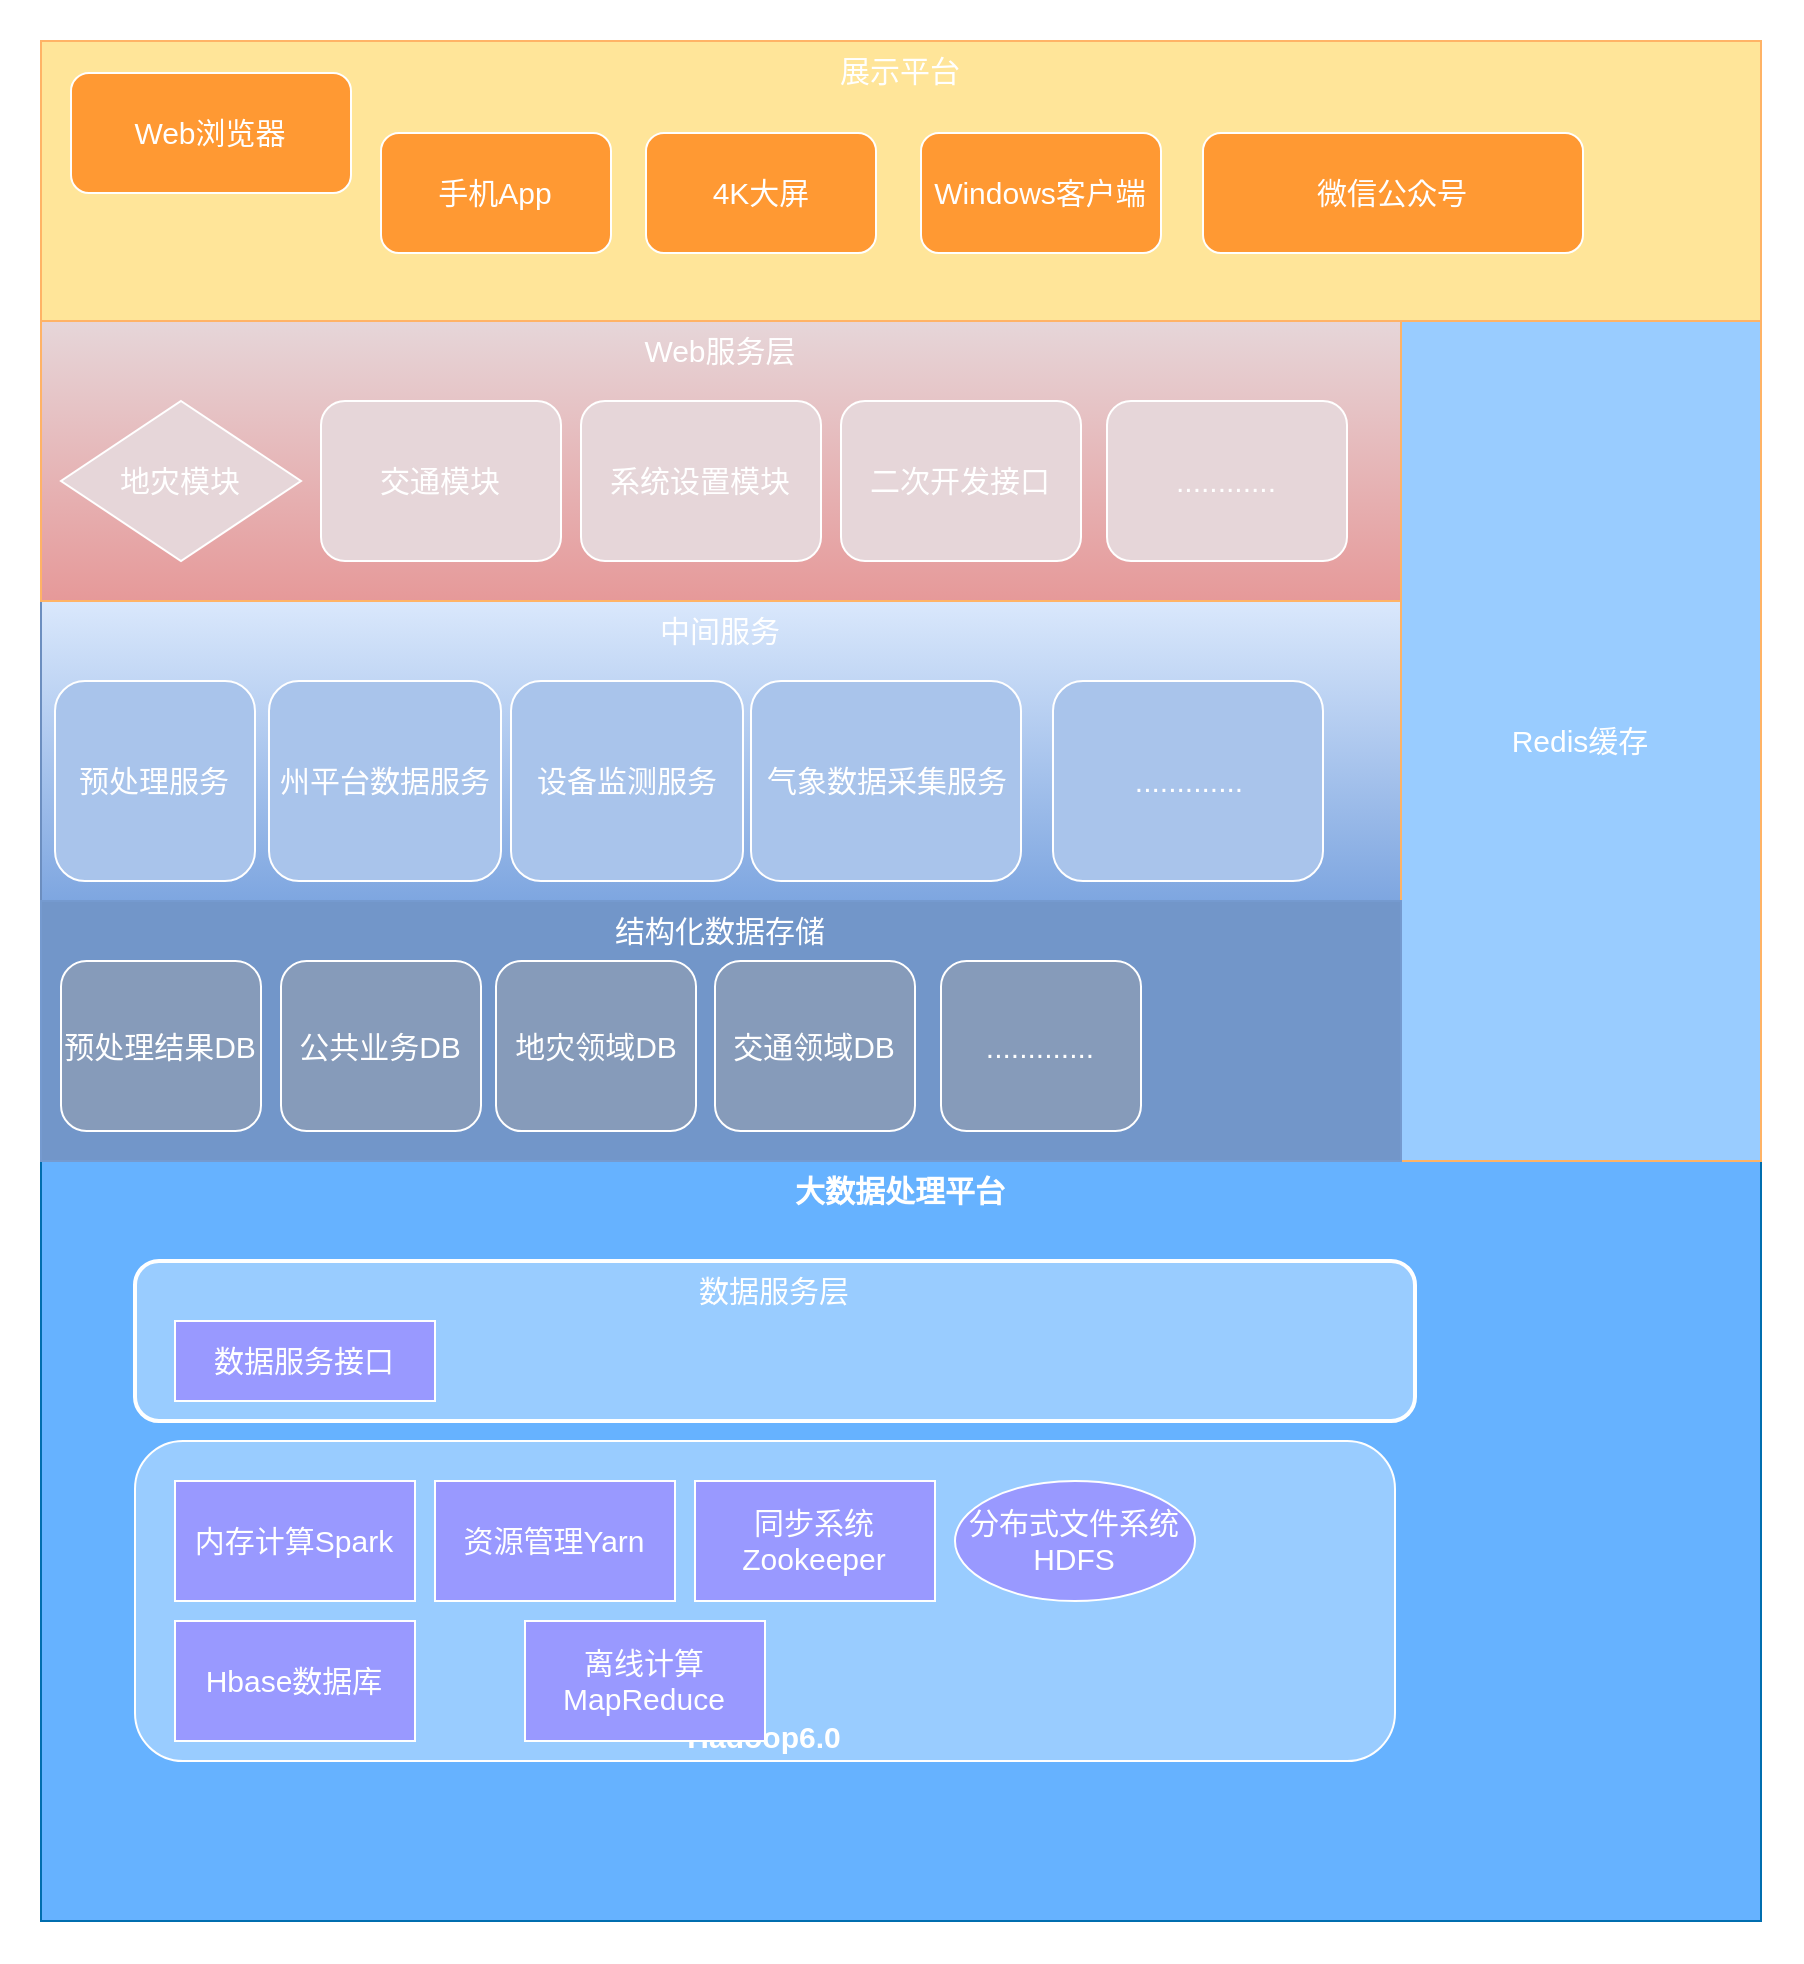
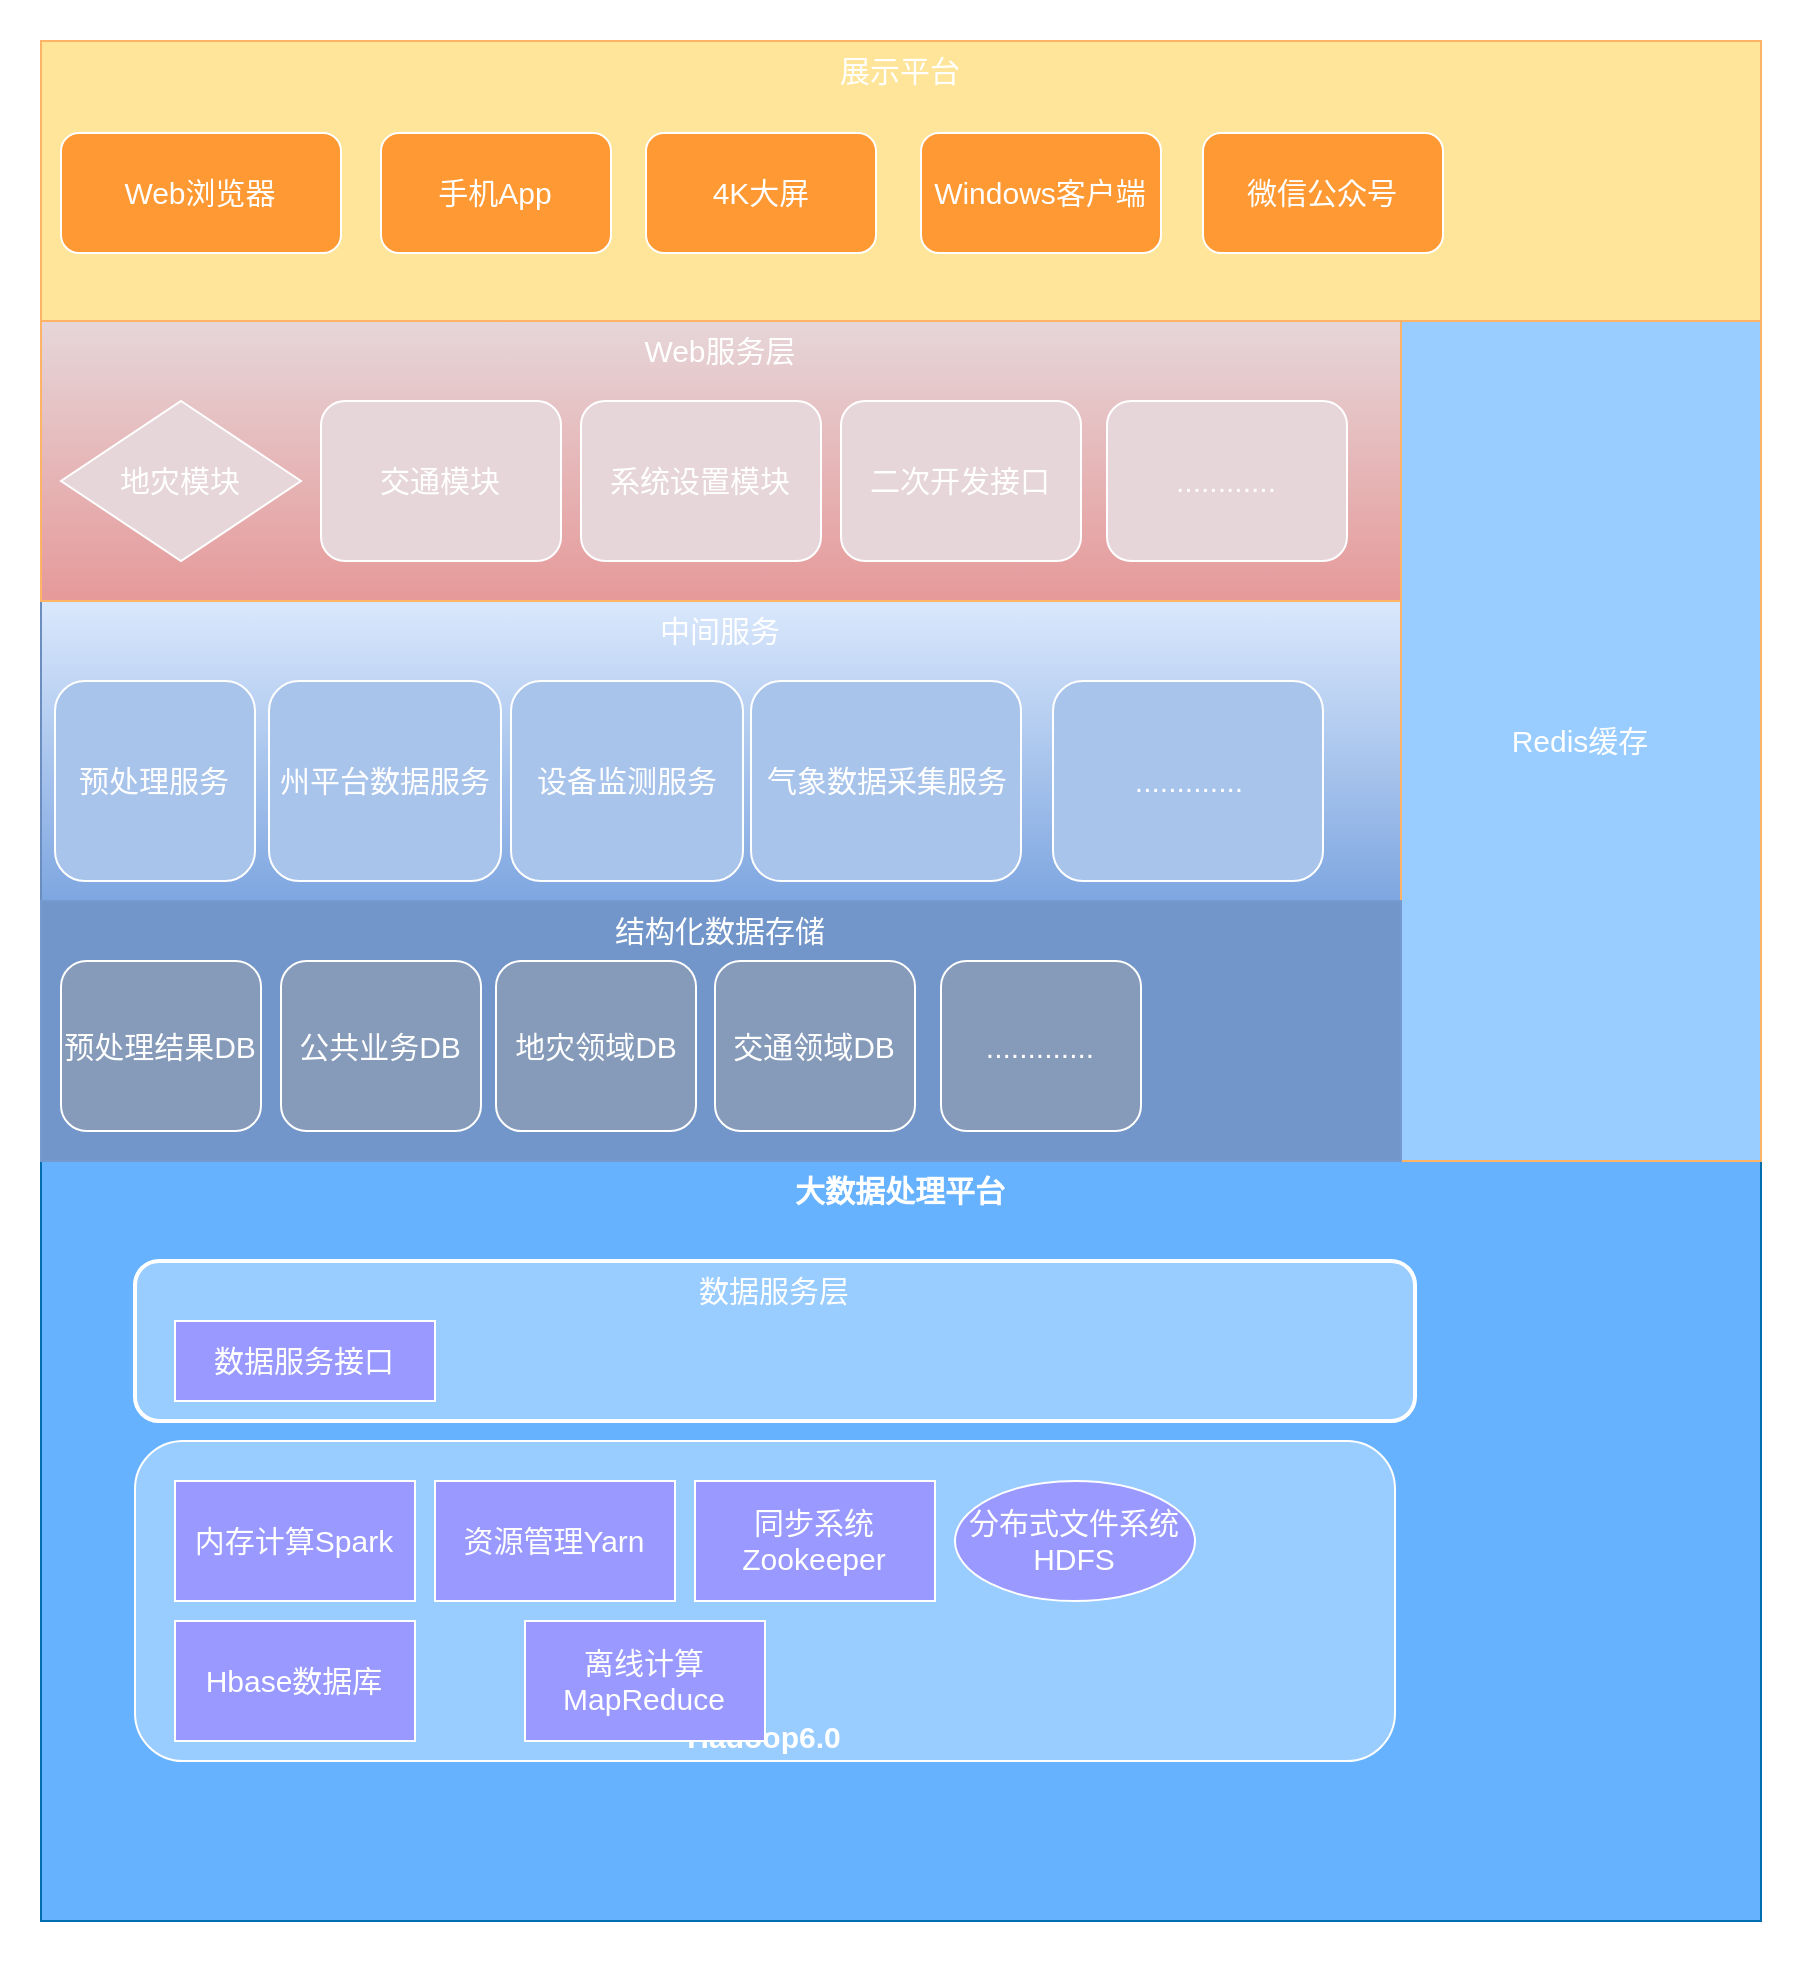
node "Web浏览器": moved (211, 133) -> (201, 193)
node "微信公众号": size 380x120 -> 240x120
